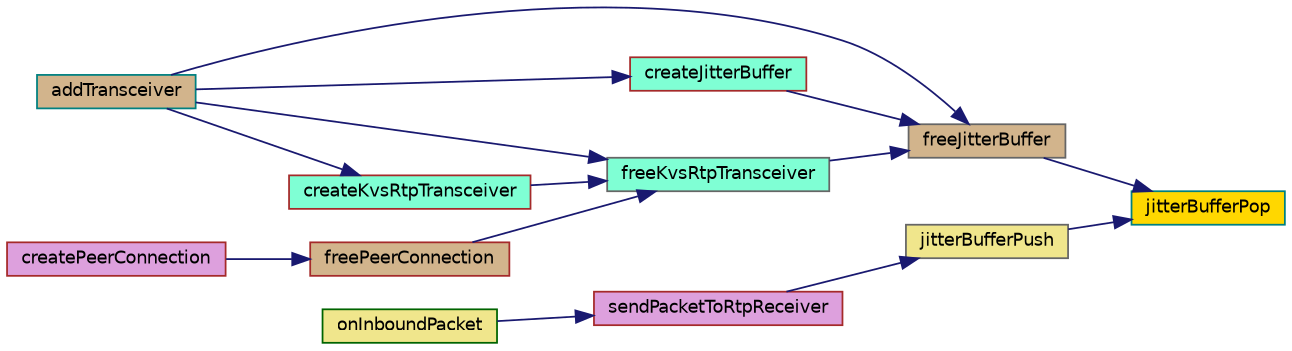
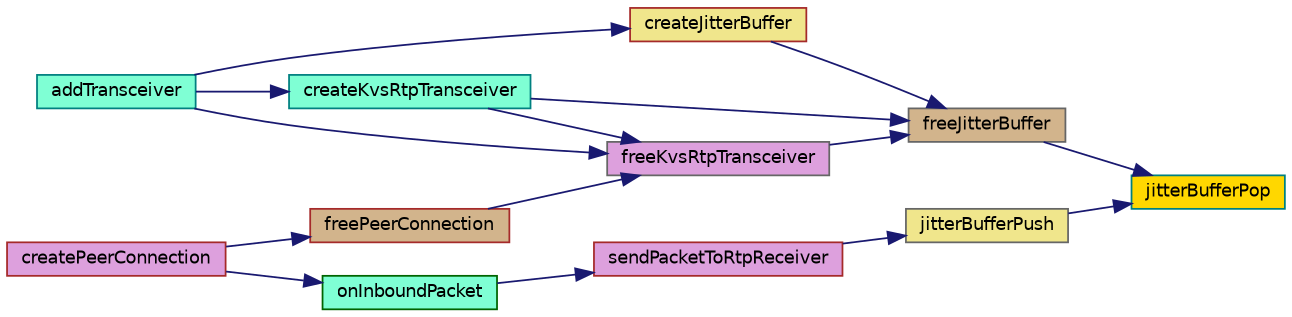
edge "addTransceiver" -> "freeJitterBuffer": now "createKvsRtpTransceiver" -> "freeJitterBuffer"
node "createJitterBuffer": fillcolor aquamarine -> khaki
node "addTransceiver": fillcolor tan -> aquamarine
node "freeKvsRtpTransceiver": fillcolor aquamarine -> plum
node "createKvsRtpTransceiver": color brown -> teal
edge "createPeerConnection" -> "onInboundPacket": added
node "onInboundPacket": fillcolor khaki -> aquamarine
